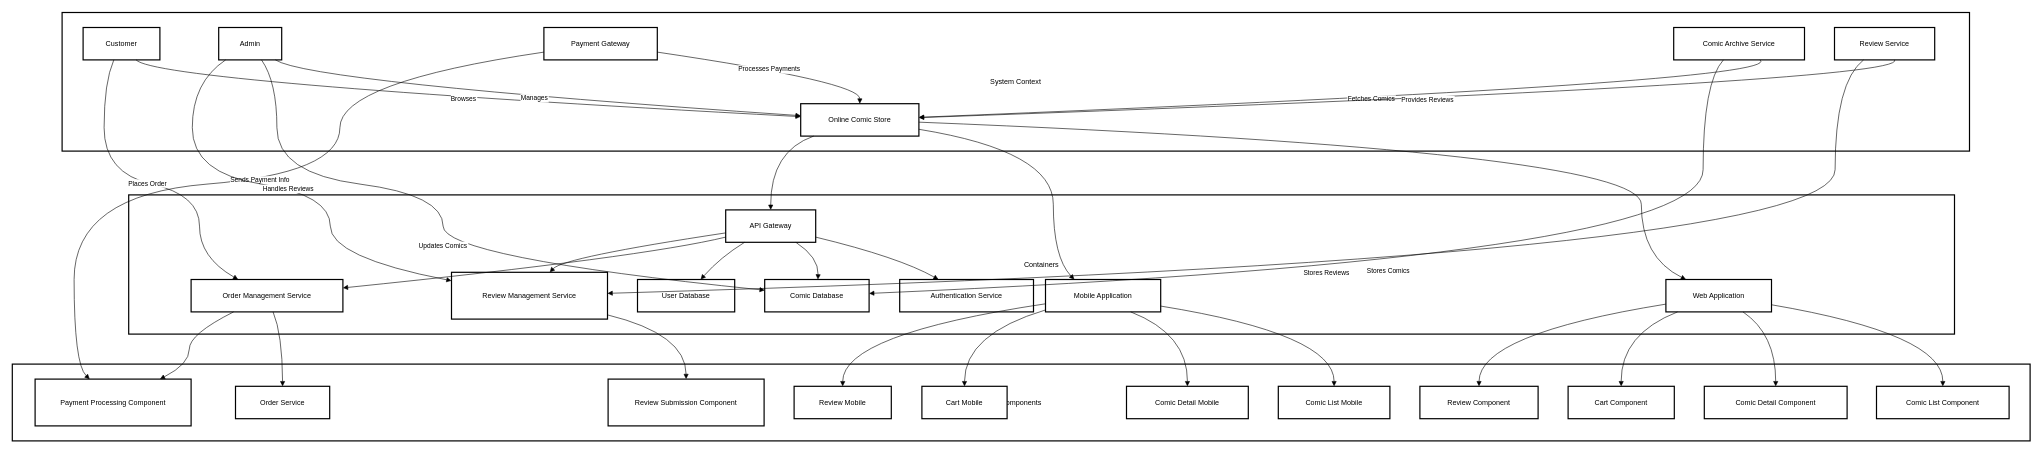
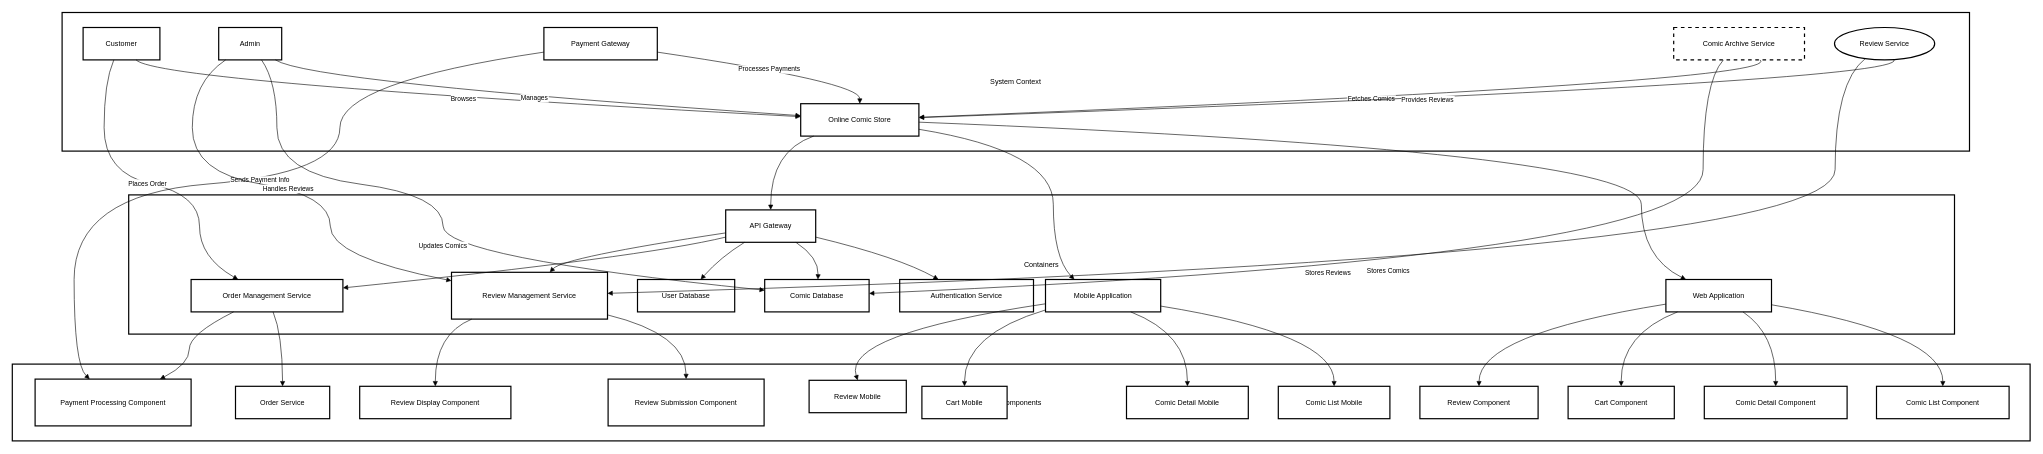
node "Comic Archive Service": style solid -> dashed
node "Review Service": shape rectangle -> ellipse
edge "Review Management Service" -> "Review Display Component": added
node "Review Display Component": added
node "Review Mobile": moved (843, 402) -> (858, 396)
